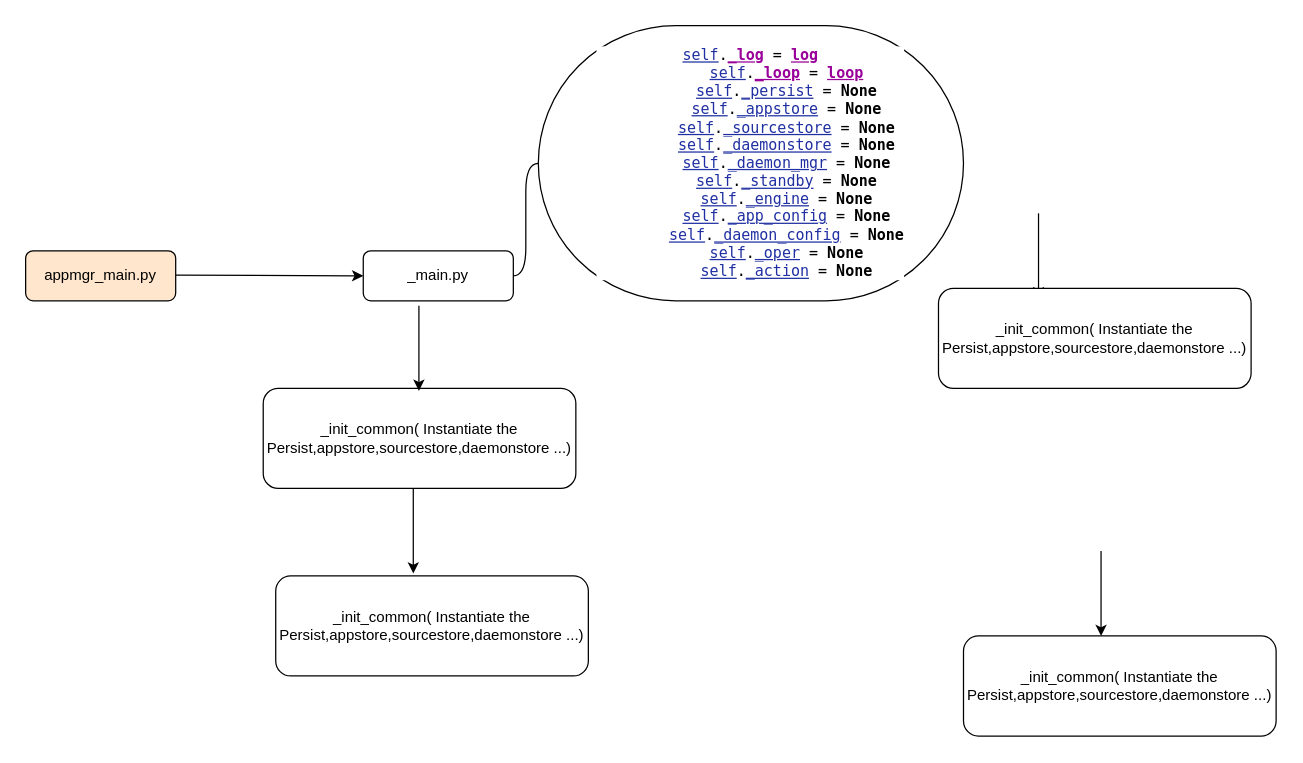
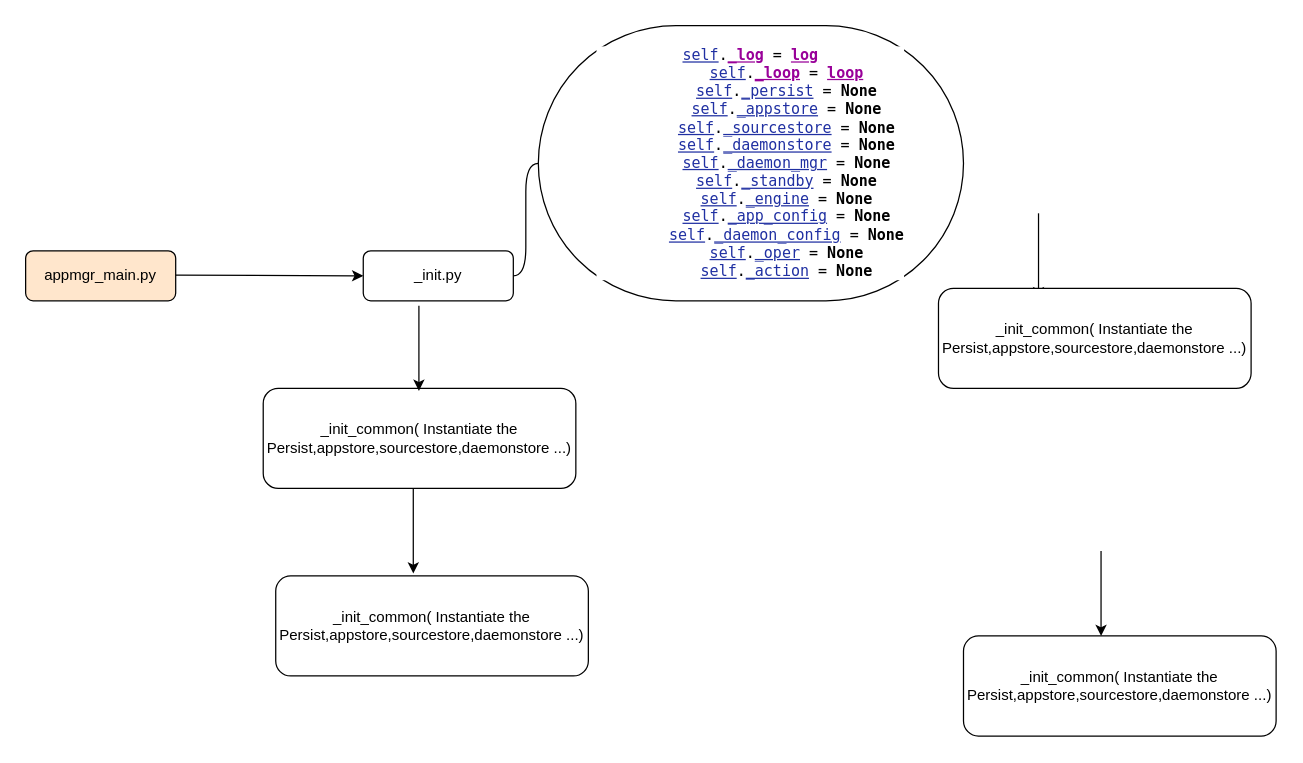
node "_main.py": label "_main.py" -> "_init.py"
